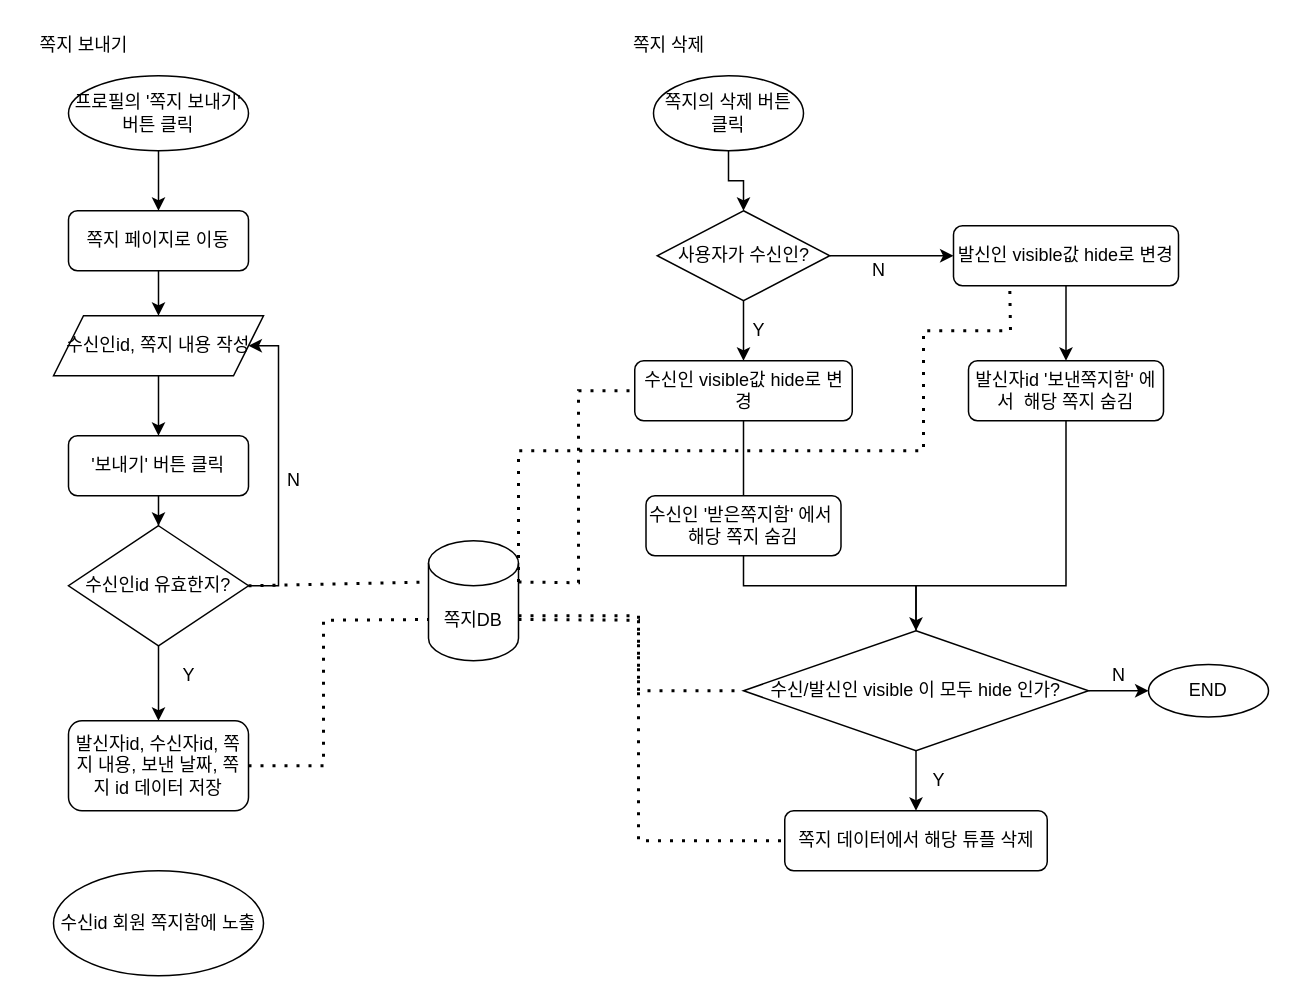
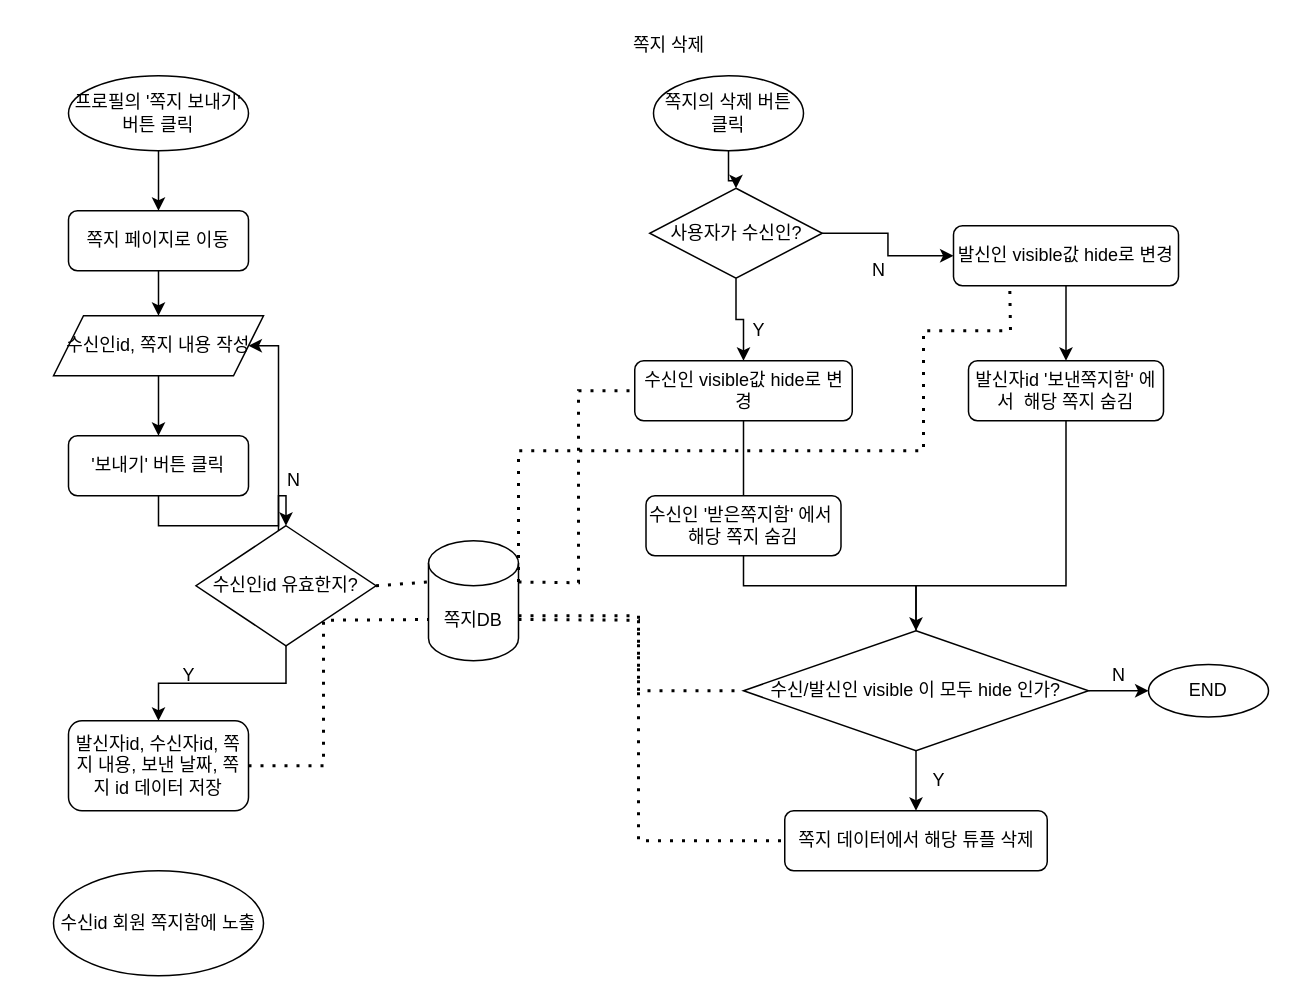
node "쪽지 보내기": removed
node "사용자가 수신인?": moved (743, 256) -> (736, 233)
node "수신인id 유효한지?": moved (158, 586) -> (286, 586)
